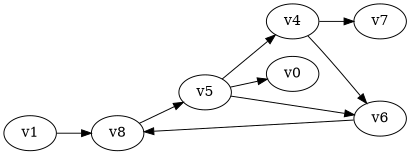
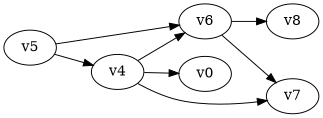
edge "v6" -> "v7": added
edge "v5" -> "v0": now "v4" -> "v0"
edge "v8" -> "v5": removed
node "v1": removed
